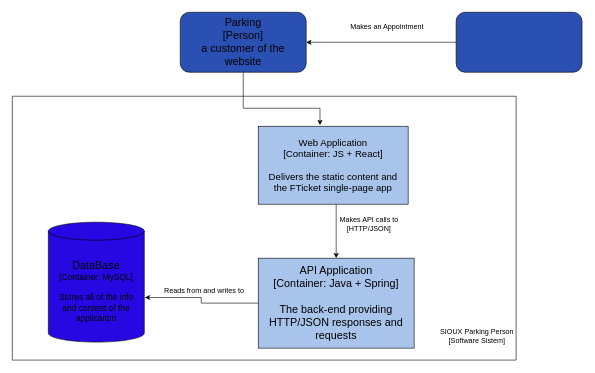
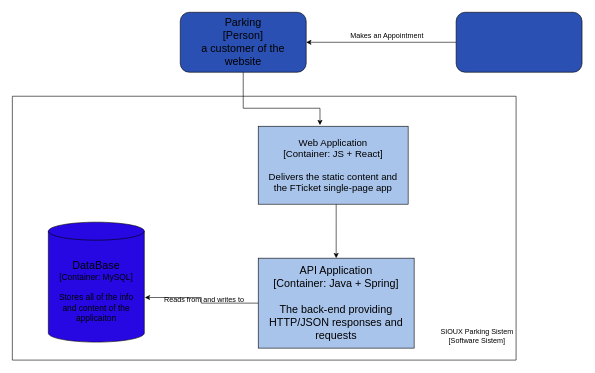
node "Makes an Appointment": moved (387, 27) -> (387, 36)
node "Makes API calls to [HTTP/JSON]": removed
node "Reads from and writes to": moved (204, 291) -> (204, 300)
node "SIOUX Parking Person [Software Sistem]": label "SIOUX Parking Person [Software Sistem]" -> "SIOUX Parking Sistem [Software Sistem]"
